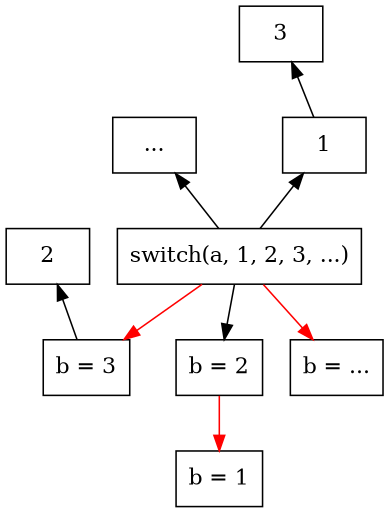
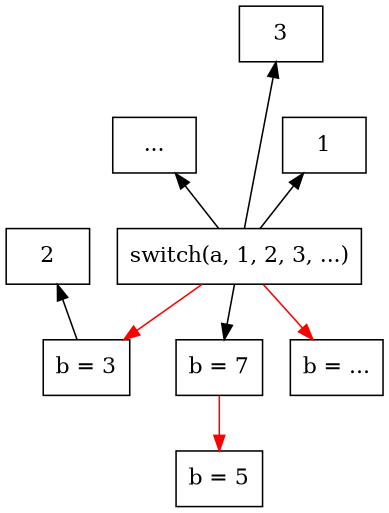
edge "1" -> "3": now "switch(a, 1, 2, 3, ...)" -> "3"
node "b = 2": label "b = 2" -> "b = 7"
node "b = 1": label "b = 1" -> "b = 5"
